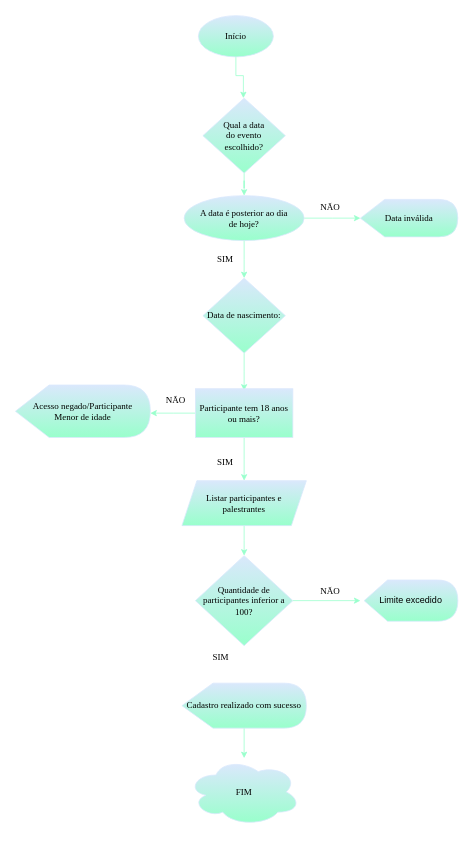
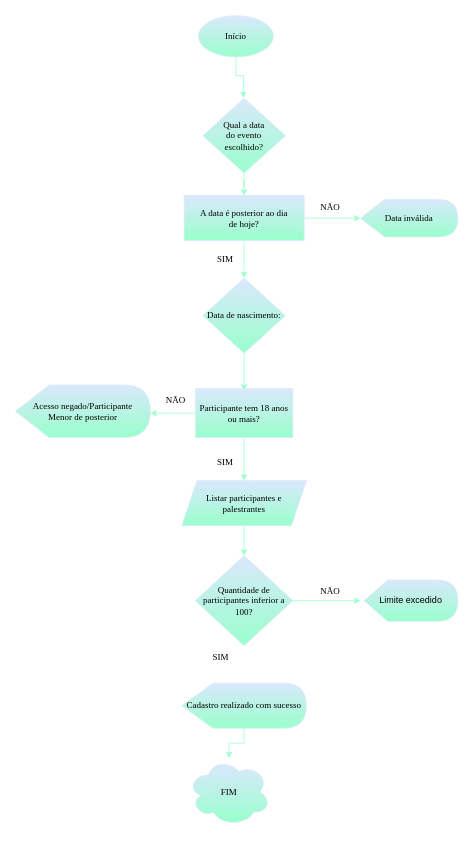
node "A data é posterior ao dia de hoje?": shape ellipse -> rectangle
node "Acesso negado/Participante Menor de idade": label "Acesso negado/Participante Menor de idade" -> "Acesso negado/Participante Menor de posterior"
node "FIM": size 113x68 -> 83x68
